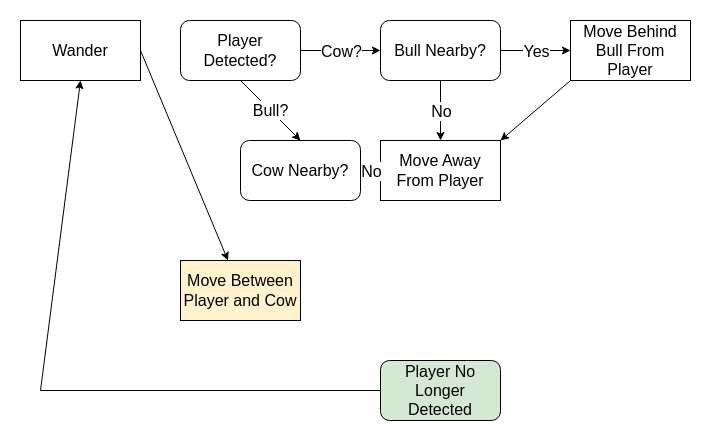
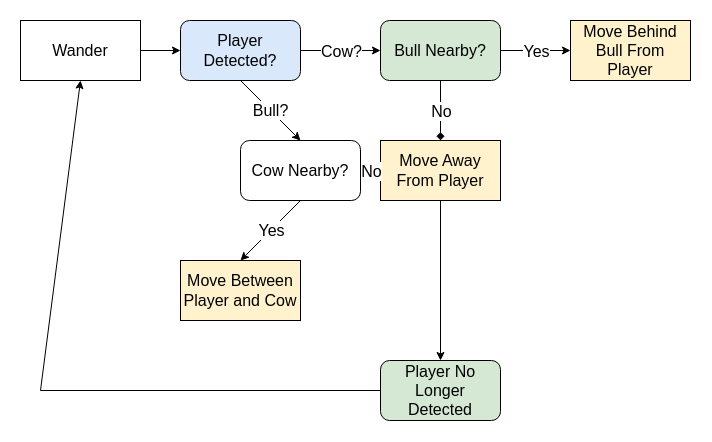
node "Player Detected?": fillcolor #ffffff -> #dae8fc
node "Bull Nearby?": fillcolor #ffffff -> #d5e8d4
node "Move Behind Bull From Player": fillcolor #ffffff -> #fff2cc
edge "Move Behind Bull From Player" -> "Move Away From Player": removed
edge "Bull Nearby?" -> "Move Away From Player": arrowhead classic -> diamond
edge "Wander" -> "Move Between Player and Cow": now "Wander" -> "Player Detected?"
node "Move Away From Player": fillcolor #ffffff -> #fff2cc
edge "Cow Nearby?" -> "Move Between Player and Cow": added, label "Yes"
edge "Move Away From Player" -> "Player No Longer Detected": added
